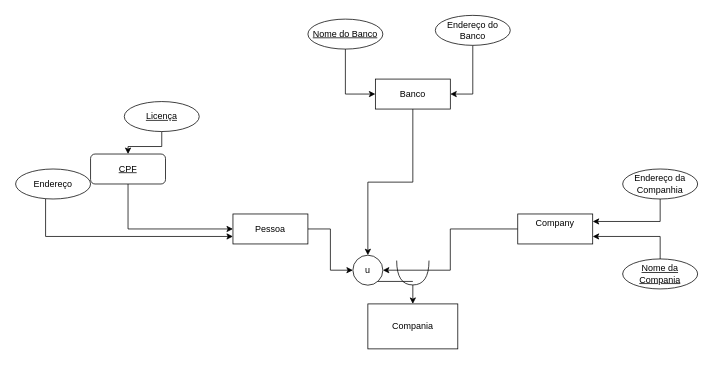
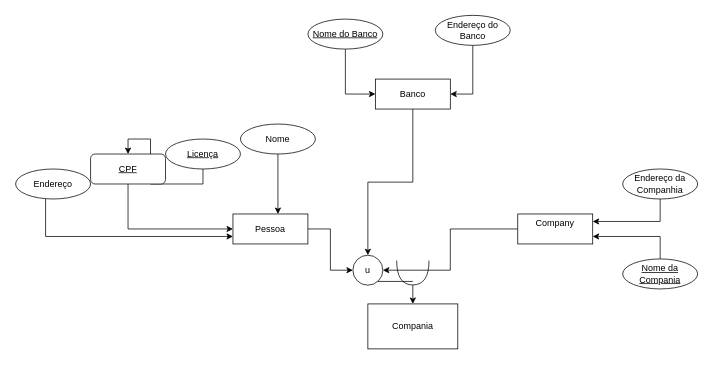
node "Licença": moved (162, 117) -> (203, 154)
node "Nome": added
edge "Nome" -> "Pessoa": added
